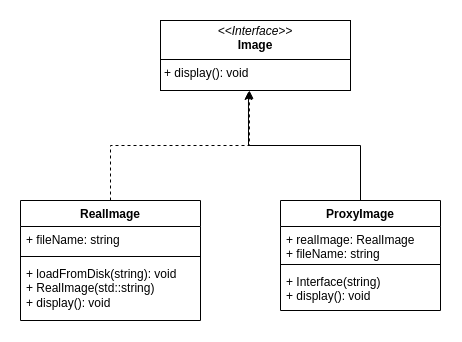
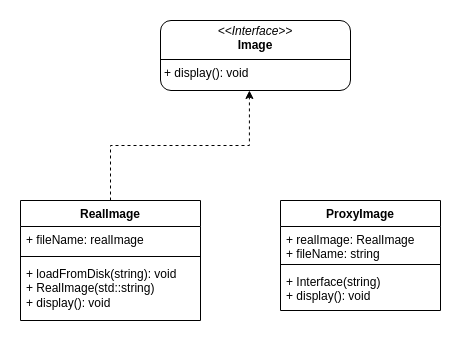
node "<<Interface>> Image + display(): void": shape rectangle -> rounded rectangle
edge "ProxyImage" -> "<<Interface>> Image + display(): void": removed
node "+ fileName: string": label "+ fileName: string" -> "+ fileName: realImage"
